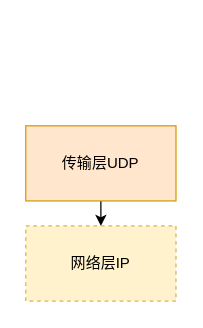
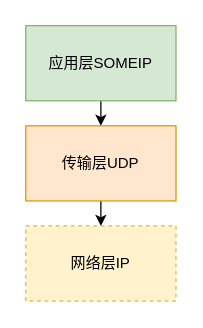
node "应用层SOMEIP": added
edge "应用层SOMEIP" -> "传输层UDP": added
